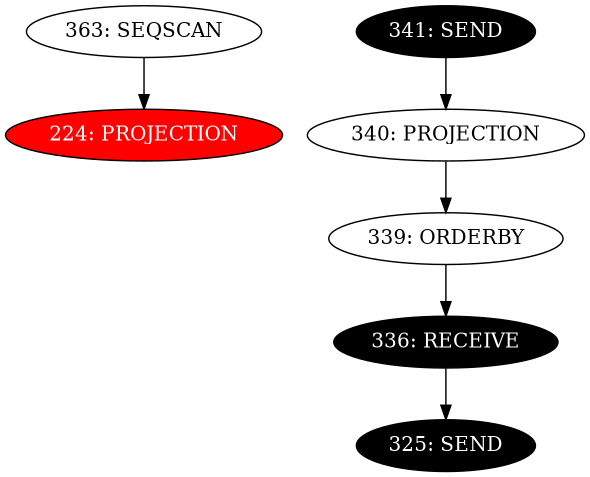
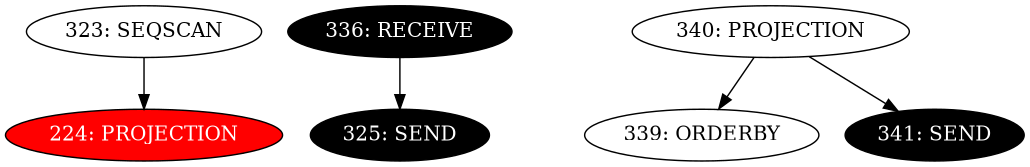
node "363: SEQSCAN": label "363: SEQSCAN" -> "323: SEQSCAN"
edge "341: SEND" -> "340: PROJECTION": reversed
edge "339: ORDERBY" -> "336: RECEIVE": removed
